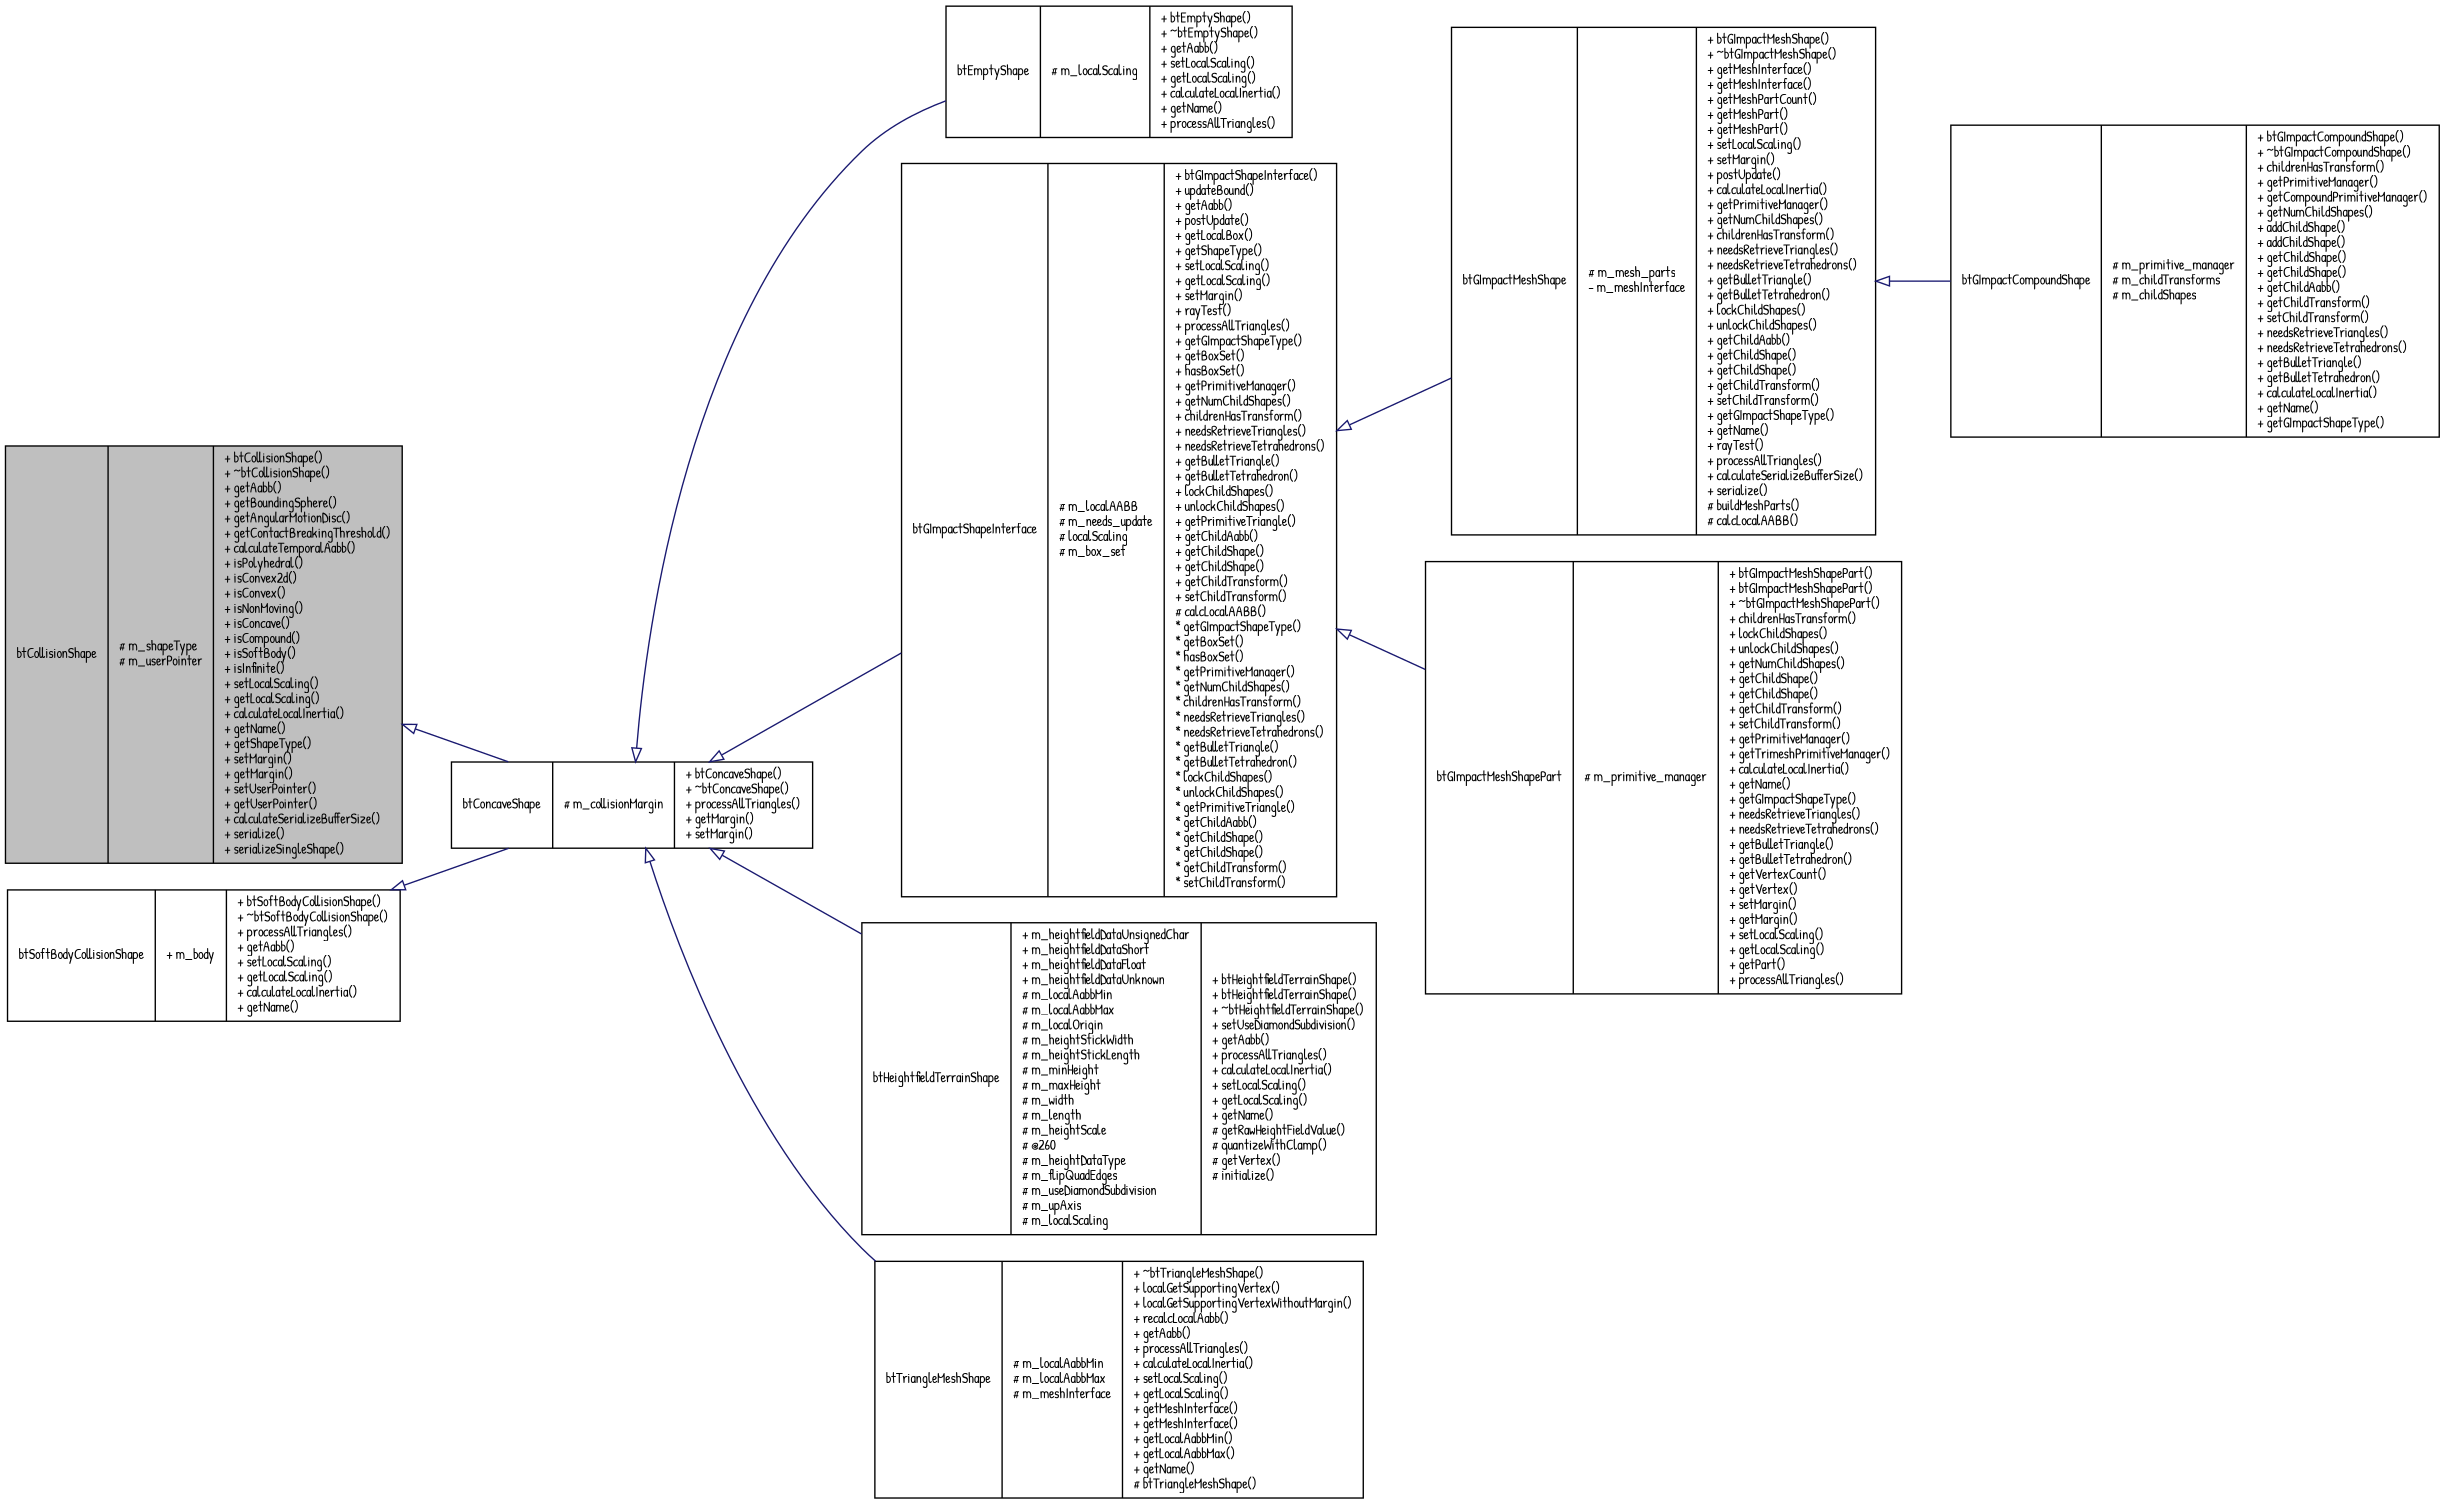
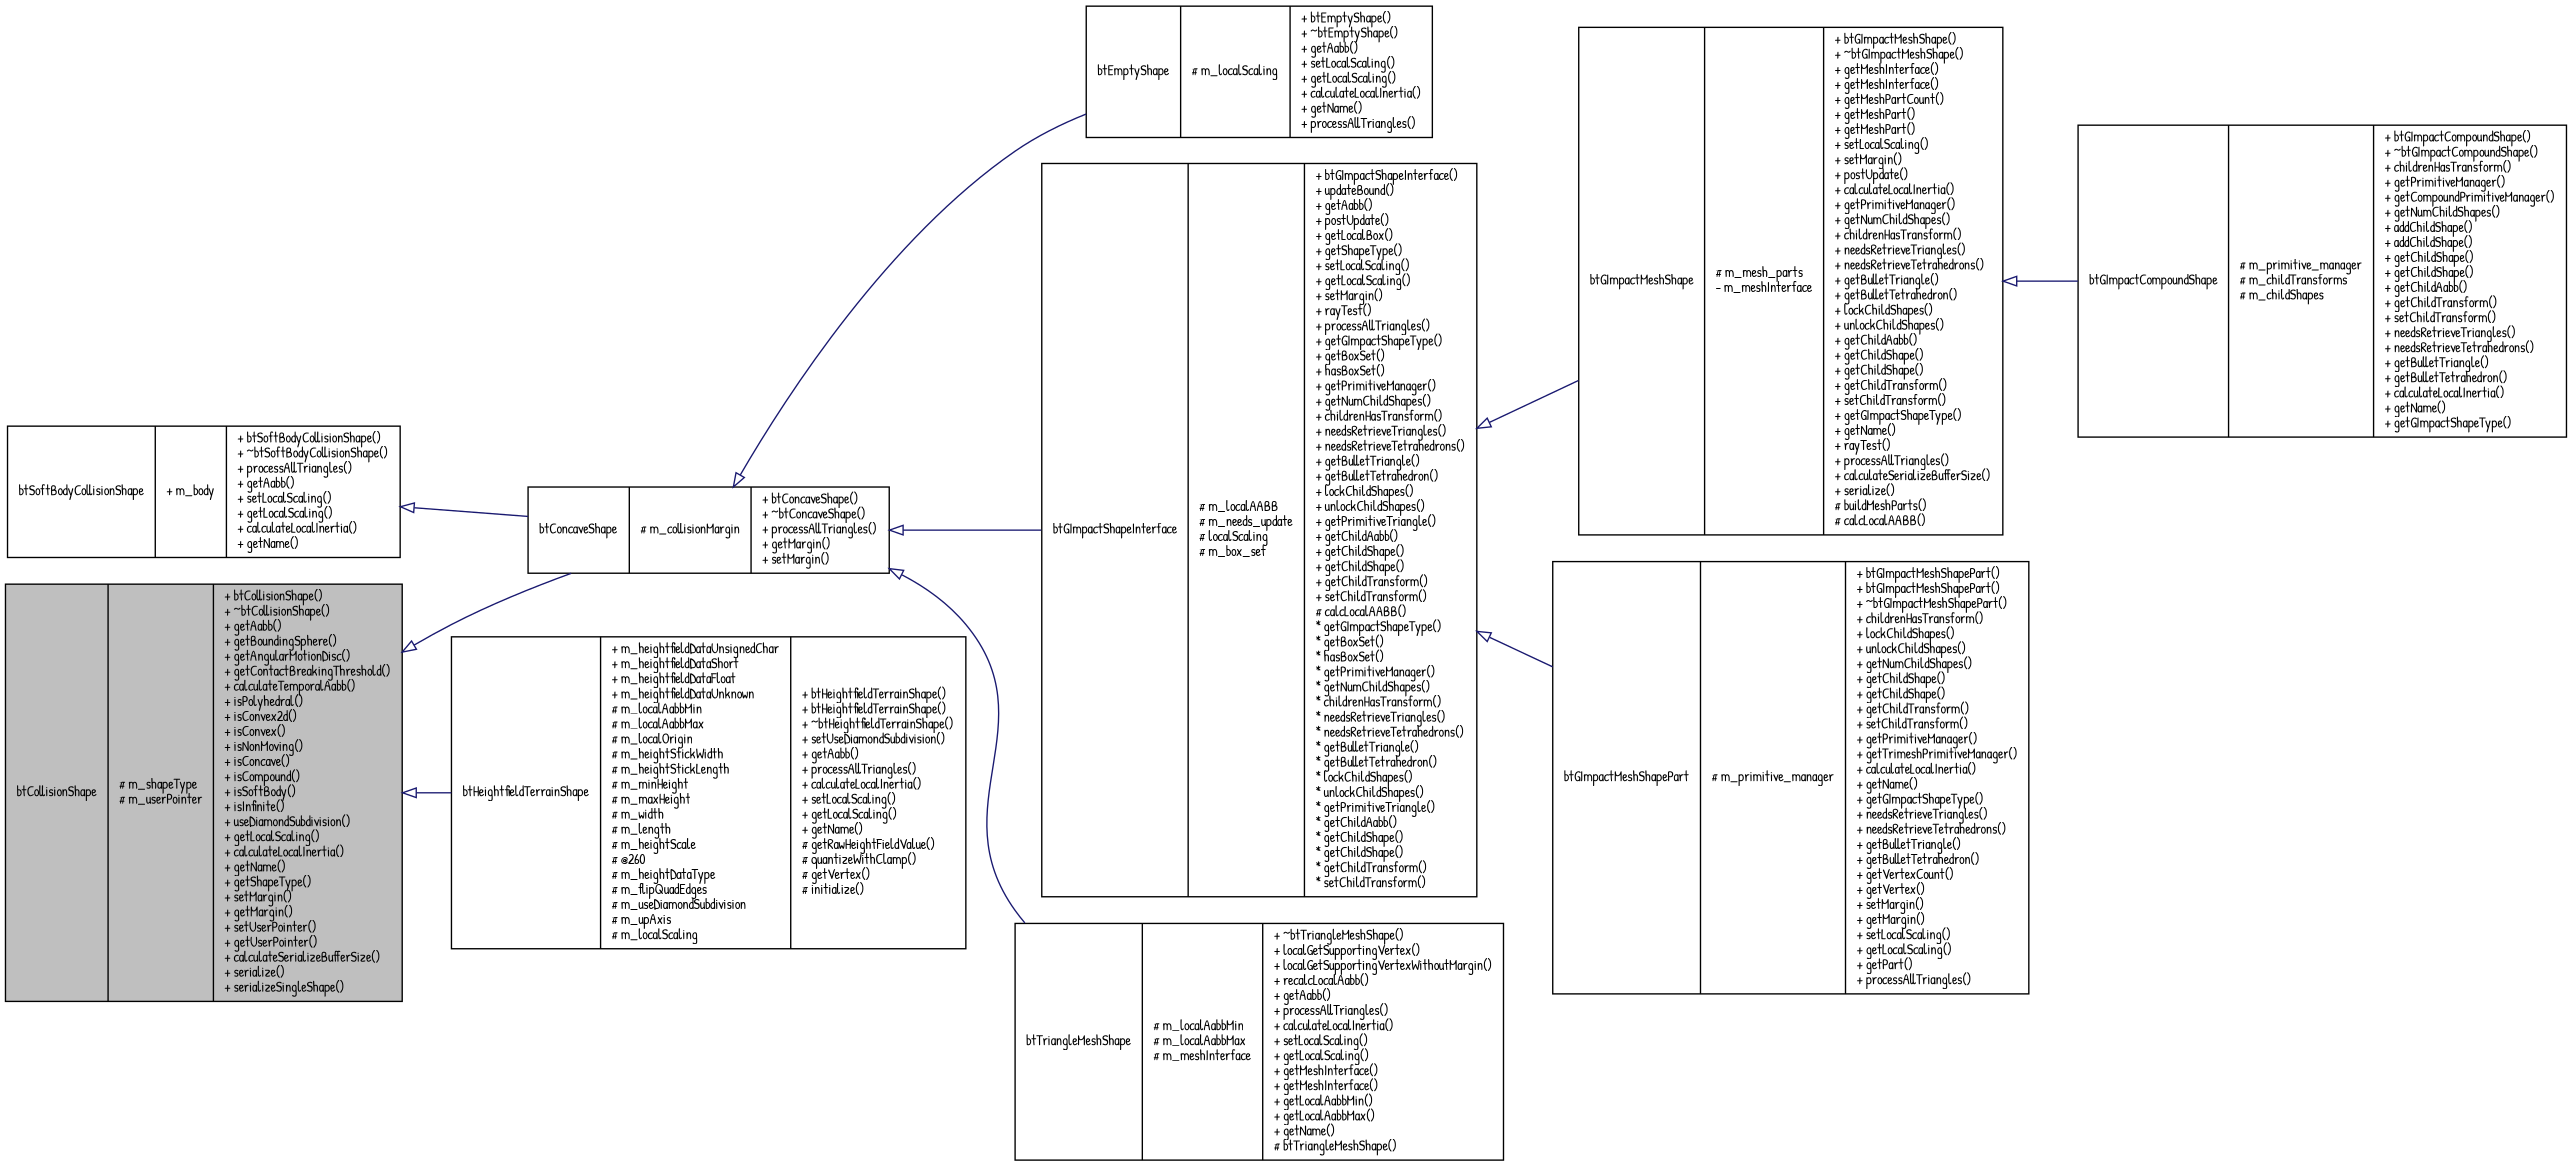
node "btCollisionShape": text "+ setLocalScaling()" -> "+ useDiamondSubdivision()"
edge "btHeightfieldTerrainShape" -> "btConcaveShape": now "btHeightfieldTerrainShape" -> "btCollisionShape"
